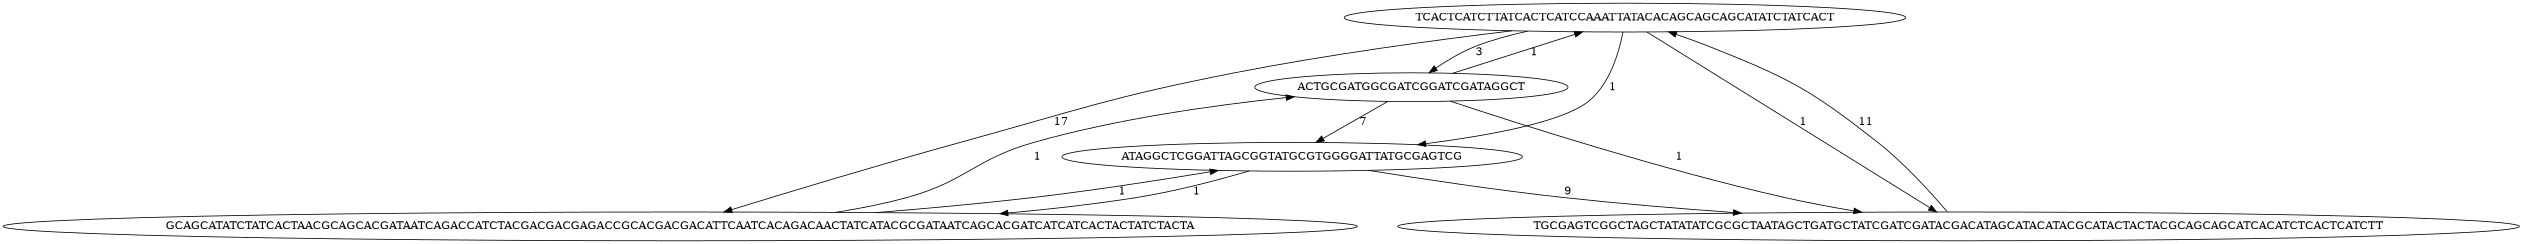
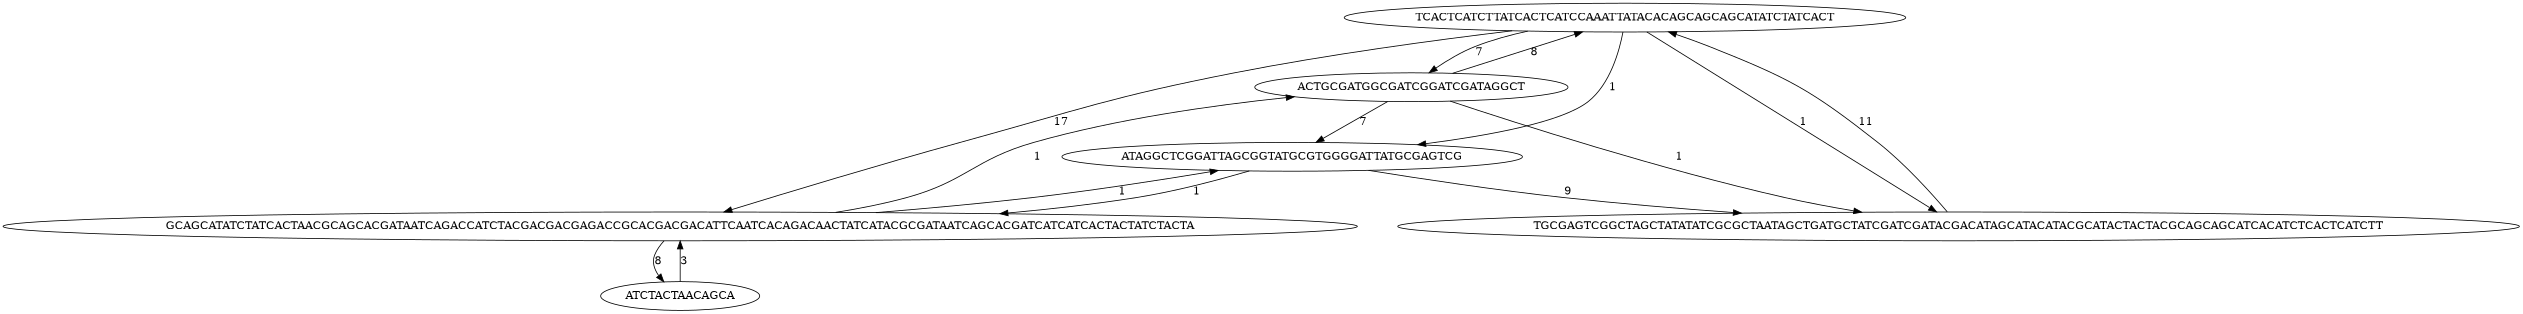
edge "TCACTCATCTTATCACTCATCCAAATTATACACAGCAGCAGCATATCTATCACT" -> "ACTGCGATGGCGATCGGATCGATAGGCT": label "3" -> "7"
edge "ACTGCGATGGCGATCGGATCGATAGGCT" -> "TCACTCATCTTATCACTCATCCAAATTATACACAGCAGCAGCATATCTATCACT": label "1" -> "8"
node "ATCTACTAACAGCA": added
